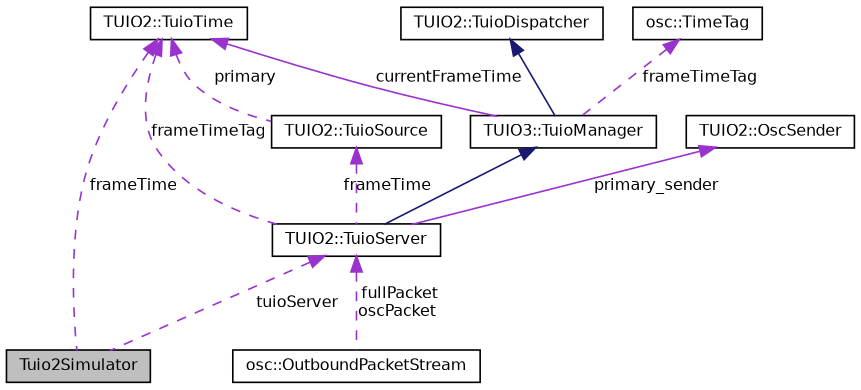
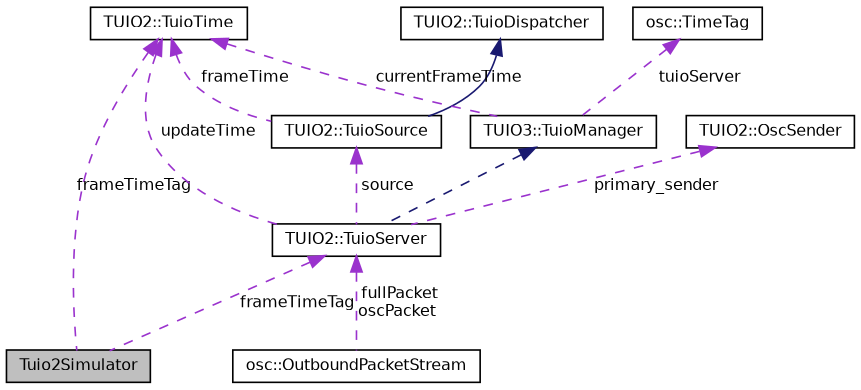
edge "TUIO2::TuioSource" -> "TUIO2::TuioTime": label " primary" -> " frameTime"
edge "TUIO3::TuioManager" -> "osc::TimeTag": label " frameTimeTag" -> " tuioServer"
edge "TUIO3::TuioManager" -> "TUIO2::TuioTime": style solid -> dashed
edge "TUIO3::TuioManager" -> "TUIO2::TuioDispatcher": now "TUIO2::TuioSource" -> "TUIO2::TuioDispatcher"
edge "TUIO2::TuioServer" -> "TUIO2::TuioTime": label " frameTimeTag" -> " updateTime"
edge "Tuio2Simulator" -> "TUIO2::TuioTime": label " frameTime" -> " frameTimeTag"
edge "TUIO2::TuioServer" -> "TUIO2::TuioSource": label " frameTime" -> " source"
edge "TUIO2::TuioServer" -> "TUIO2::OscSender": style solid -> dashed
edge "TUIO2::TuioServer" -> "TUIO3::TuioManager": style solid -> dashed
edge "Tuio2Simulator" -> "TUIO2::TuioServer": label " tuioServer" -> " frameTimeTag"
